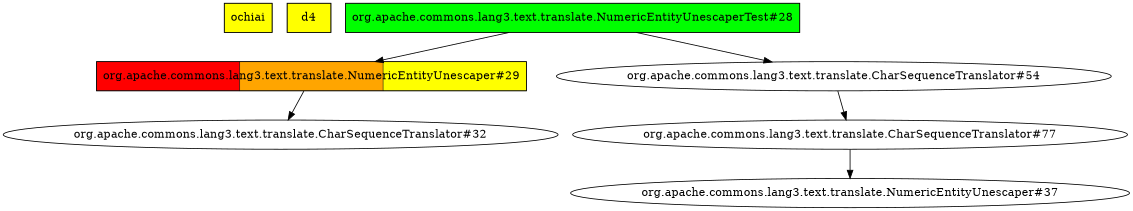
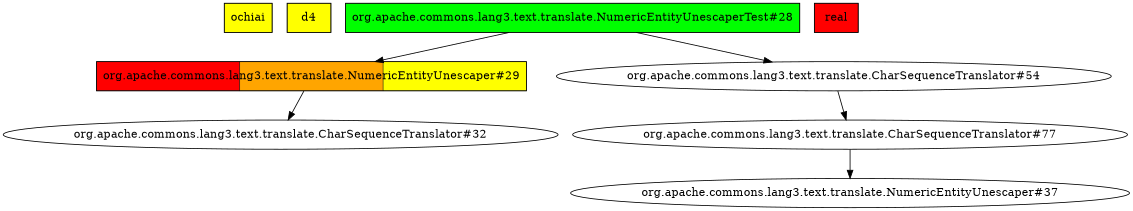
node "real": added
